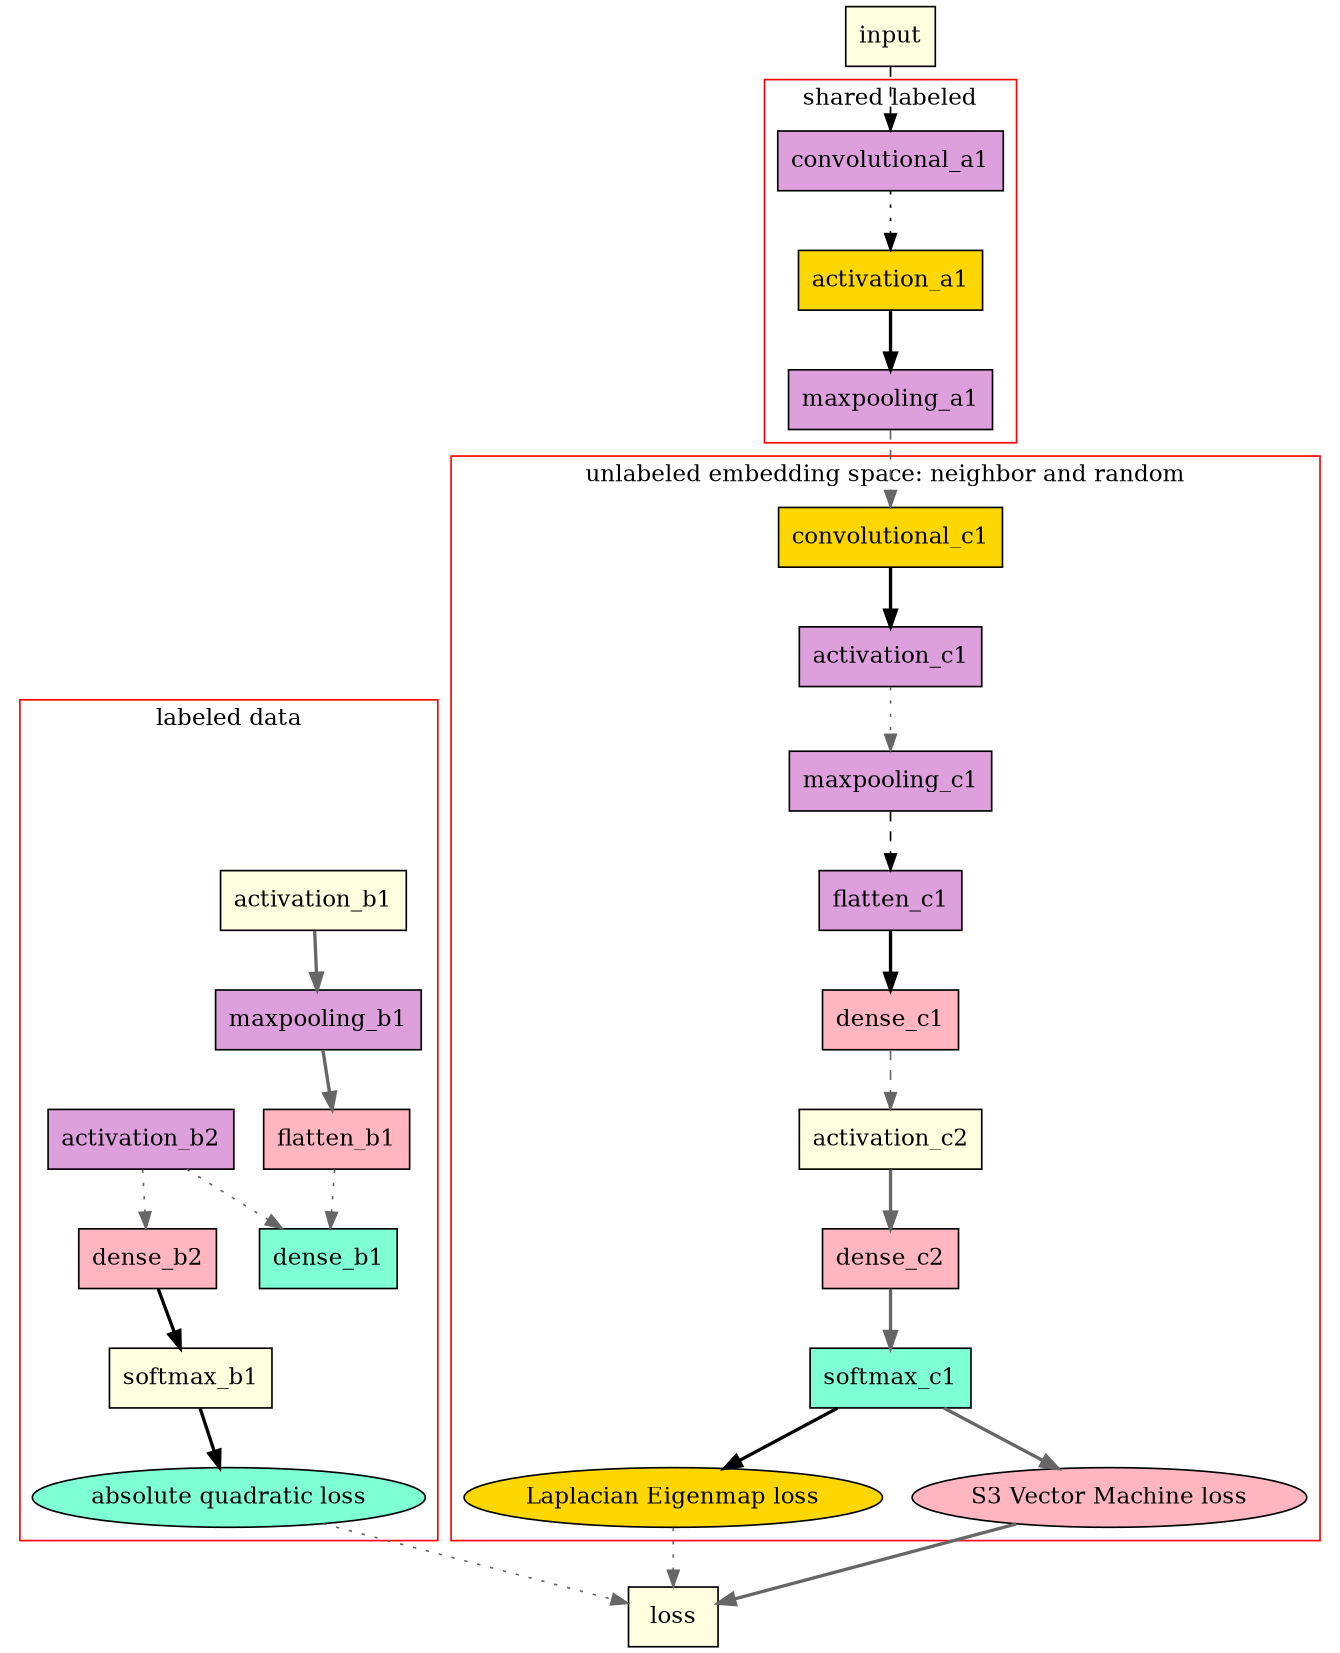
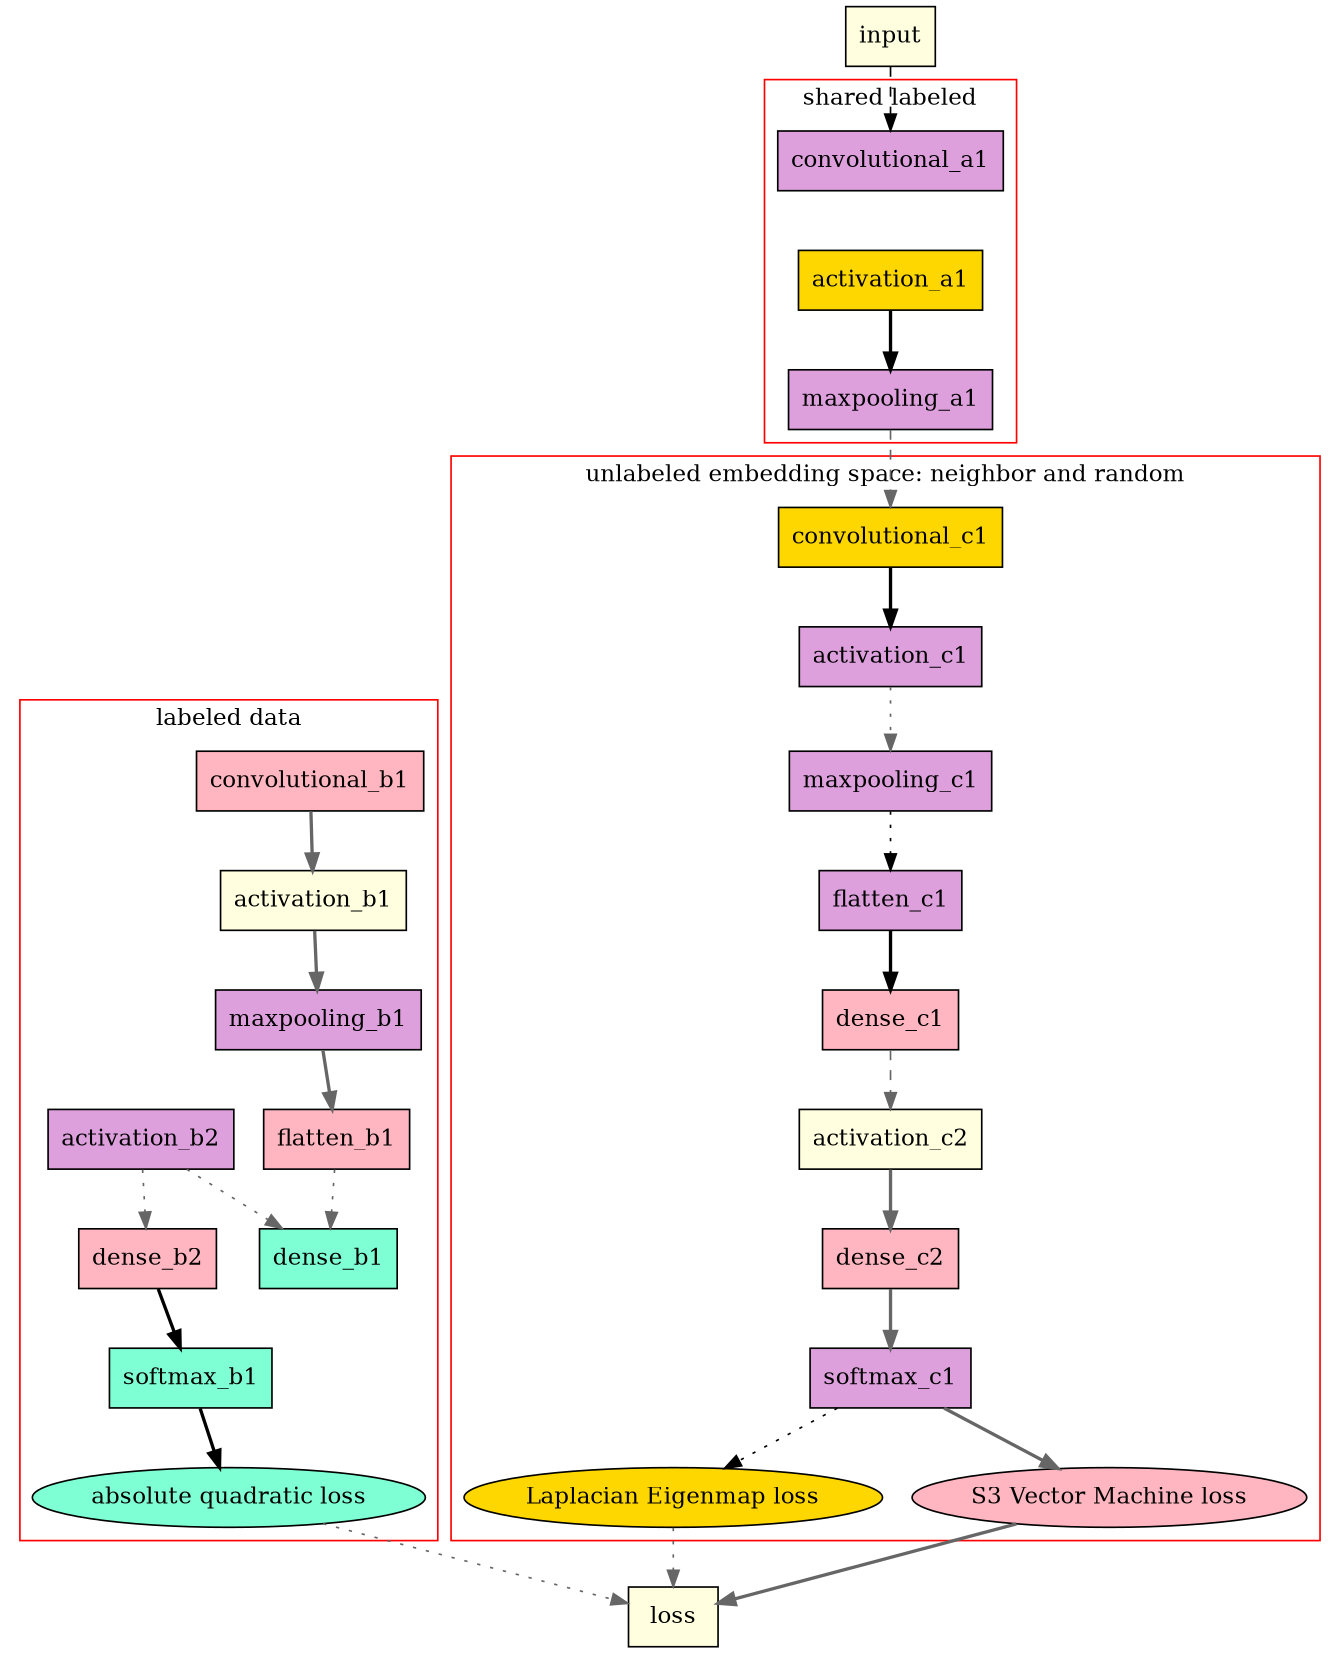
edge "convolutional_a1" -> "activation_a1": removed
node "convolutional_b1": added
edge "maxpooling_c1" -> "flatten_c1": style dashed -> dotted
node "softmax_b1": fillcolor lightyellow -> aquamarine
node "softmax_c1": fillcolor aquamarine -> plum
edge "softmax_c1" -> "Laplacian Eigenmap loss": style bold -> dotted
